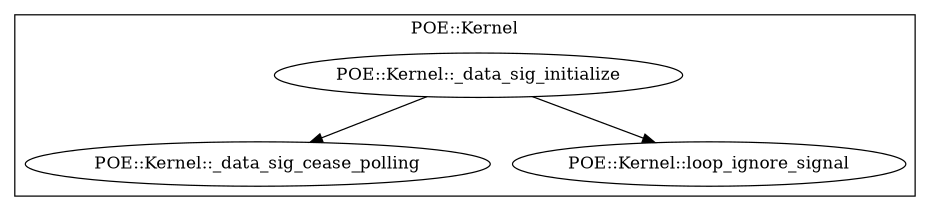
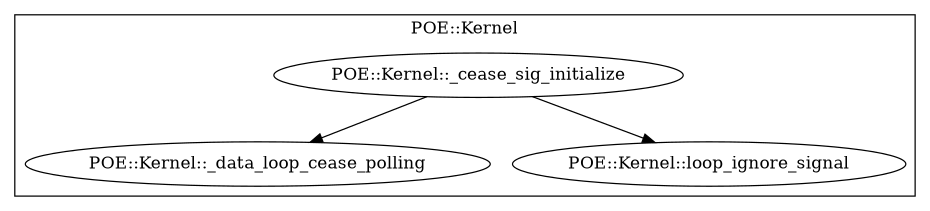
node "POE::Kernel::_data_sig_initialize": label "POE::Kernel::_data_sig_initialize" -> "POE::Kernel::_cease_sig_initialize"
node "POE::Kernel::_data_sig_cease_polling": label "POE::Kernel::_data_sig_cease_polling" -> "POE::Kernel::_data_loop_cease_polling"
